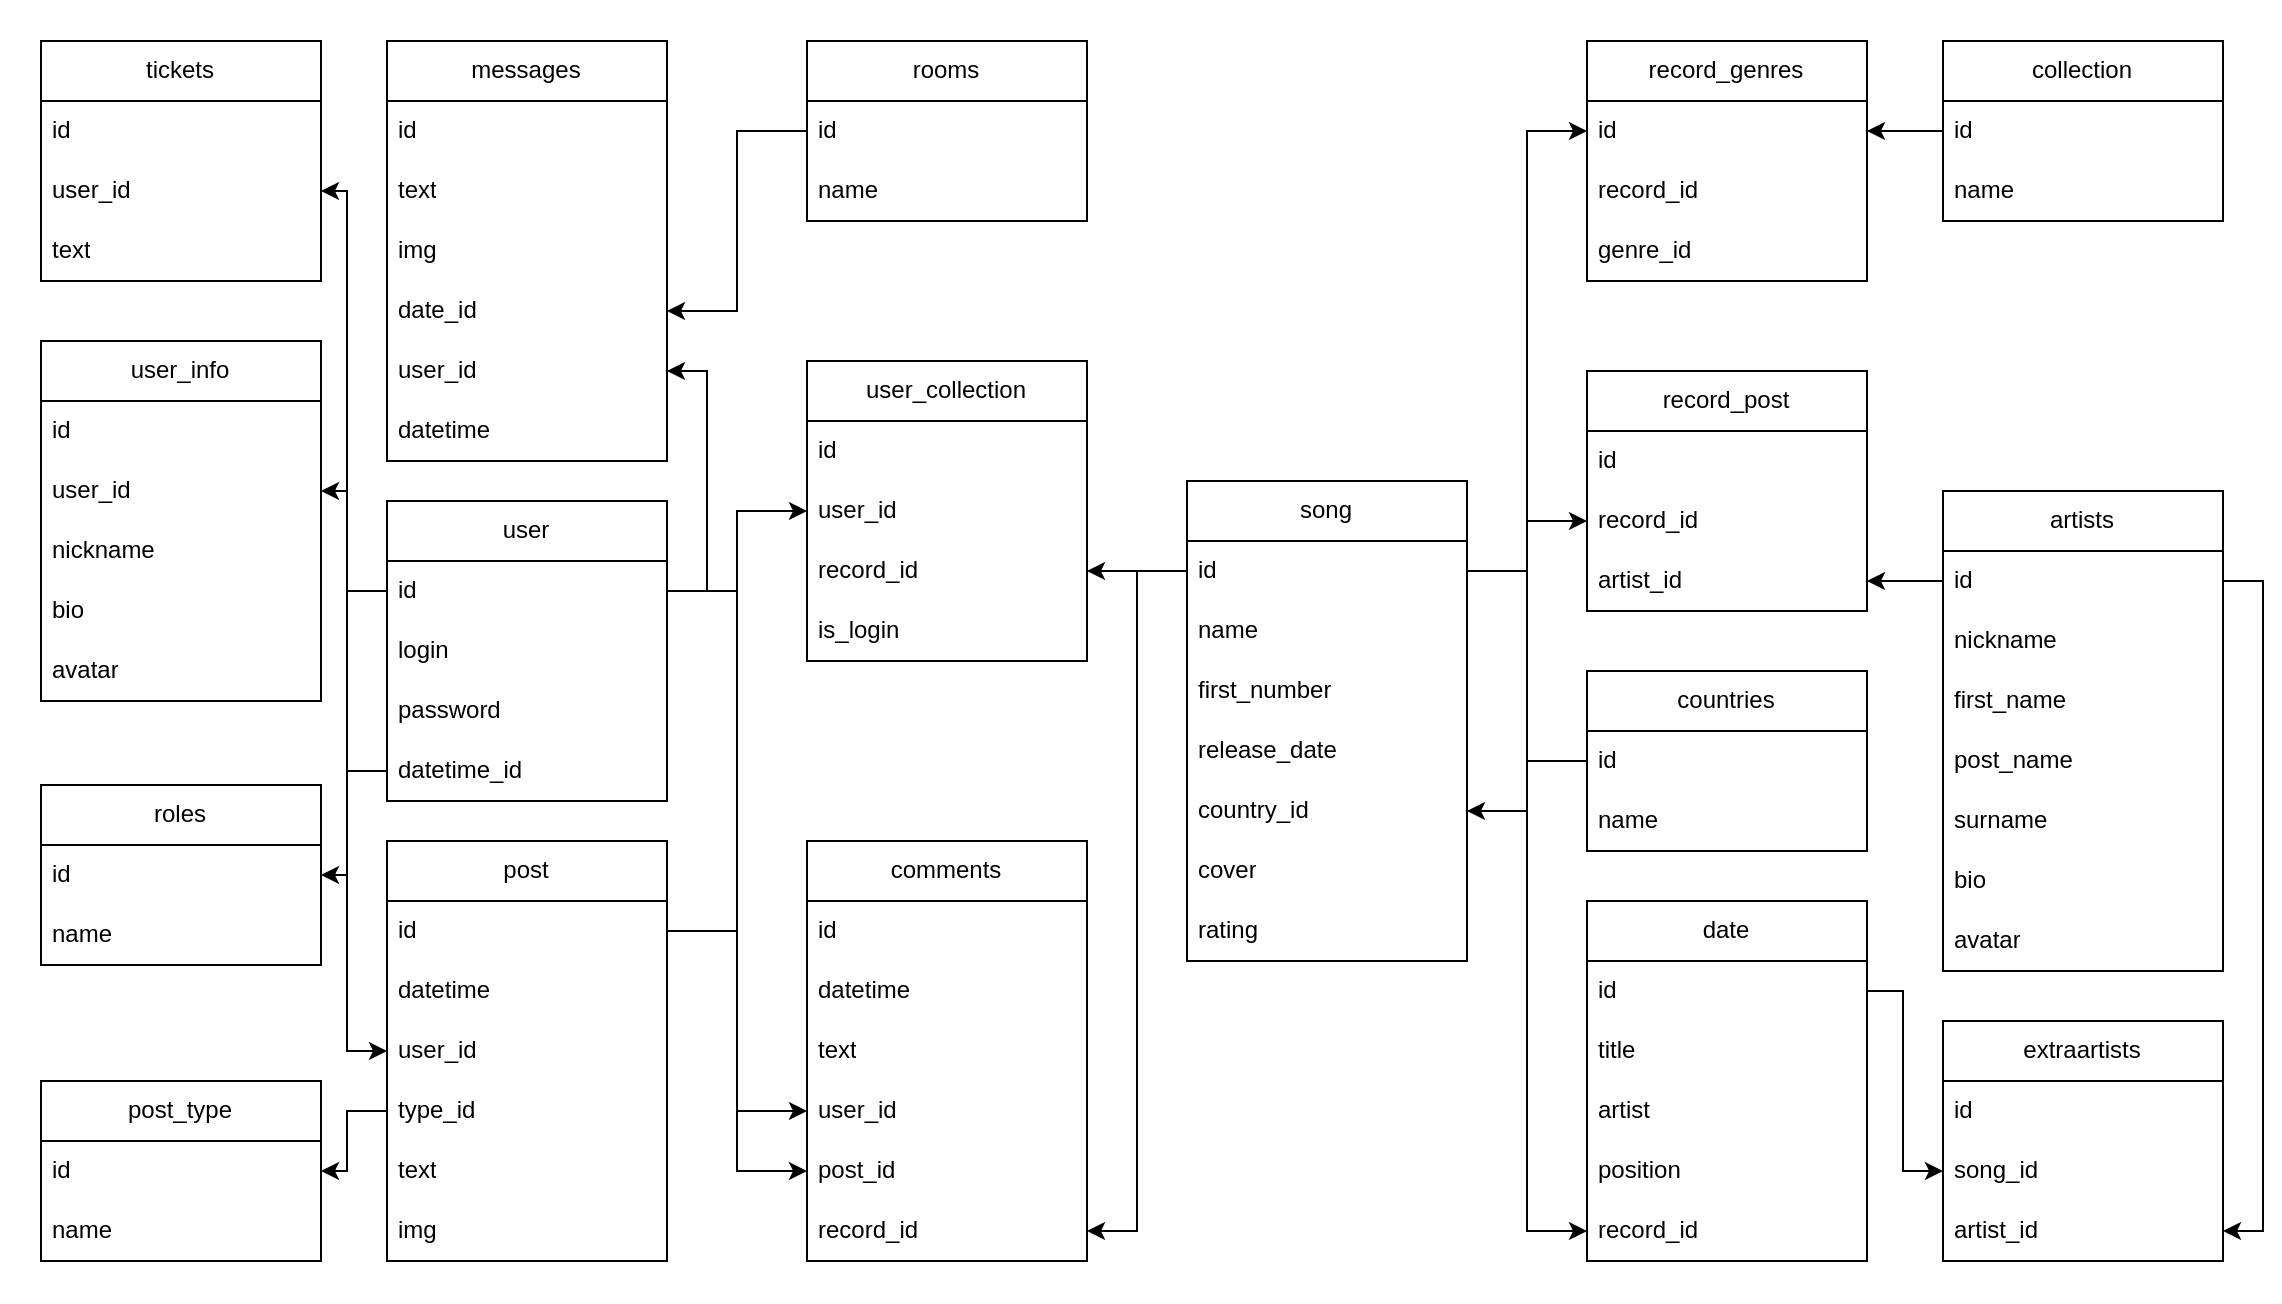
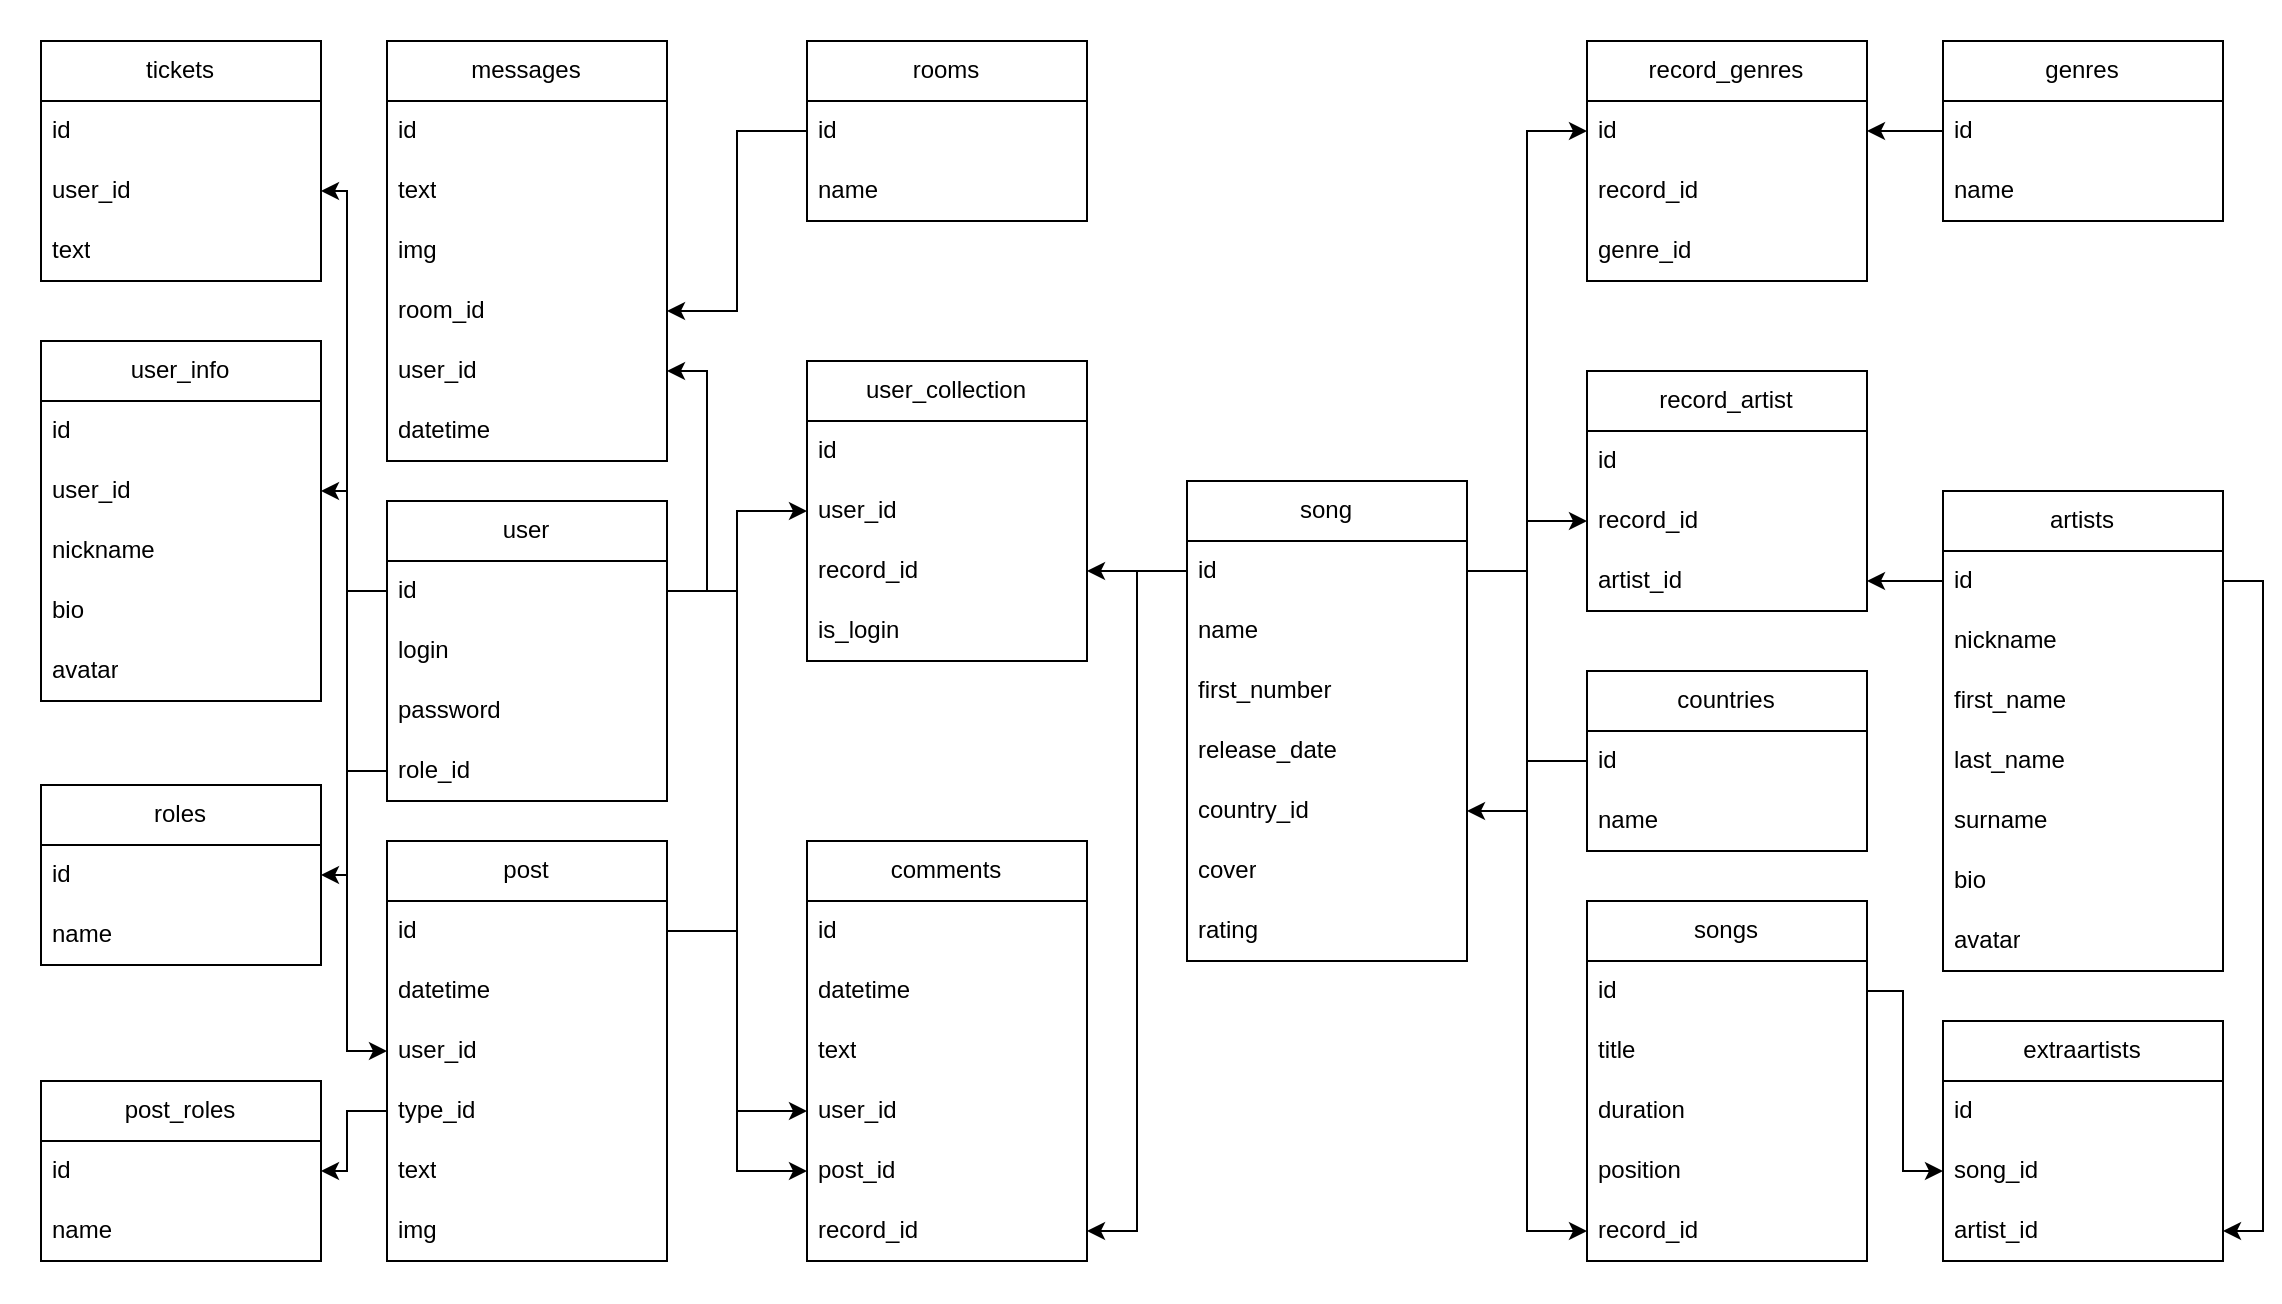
node "collection": label "collection" -> "genres"
node "date_id": label "date_id" -> "room_id"
node "record_post": label "record_post" -> "record_artist"
node "post_name": label "post_name" -> "last_name"
node "datetime_id": label "datetime_id" -> "role_id"
node "date": label "date" -> "songs"
node "post_type": label "post_type" -> "post_roles"
node "artist": label "artist" -> "duration"
